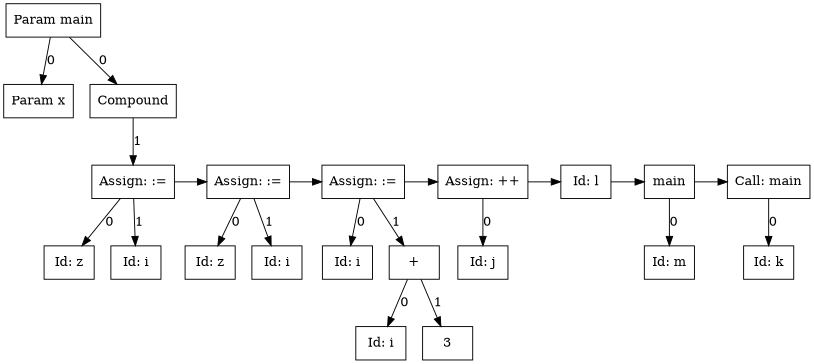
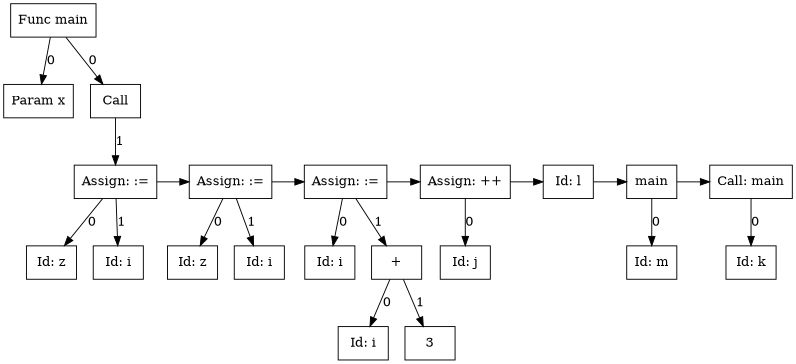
node "Param main": label "Param main" -> "Func main"
node "Compound": label "Compound" -> "Call"
